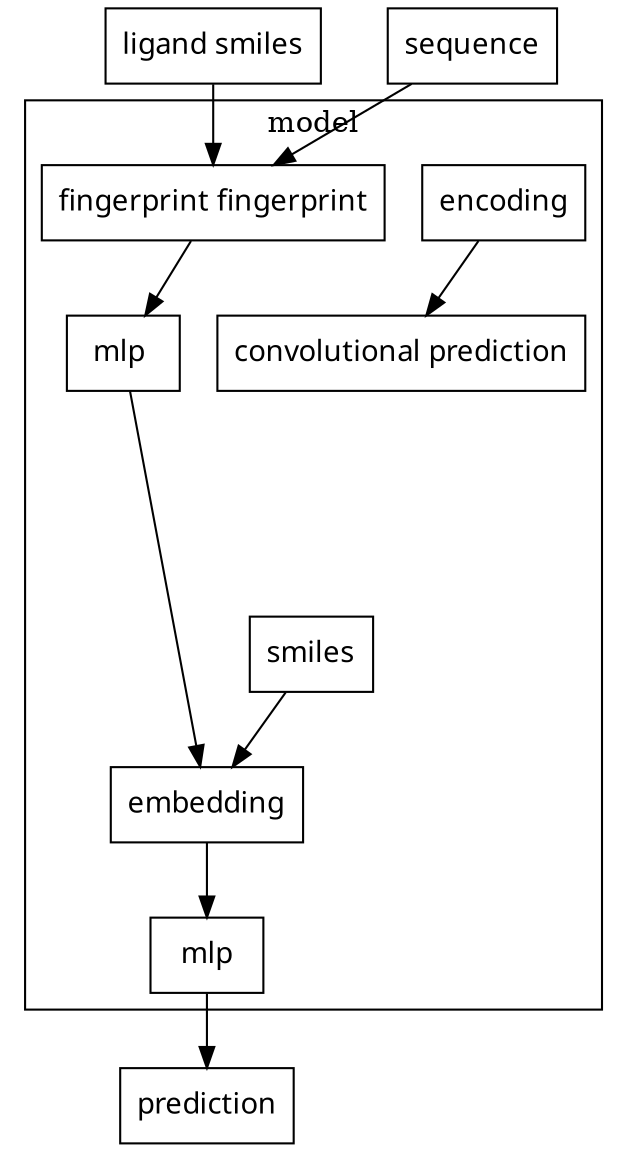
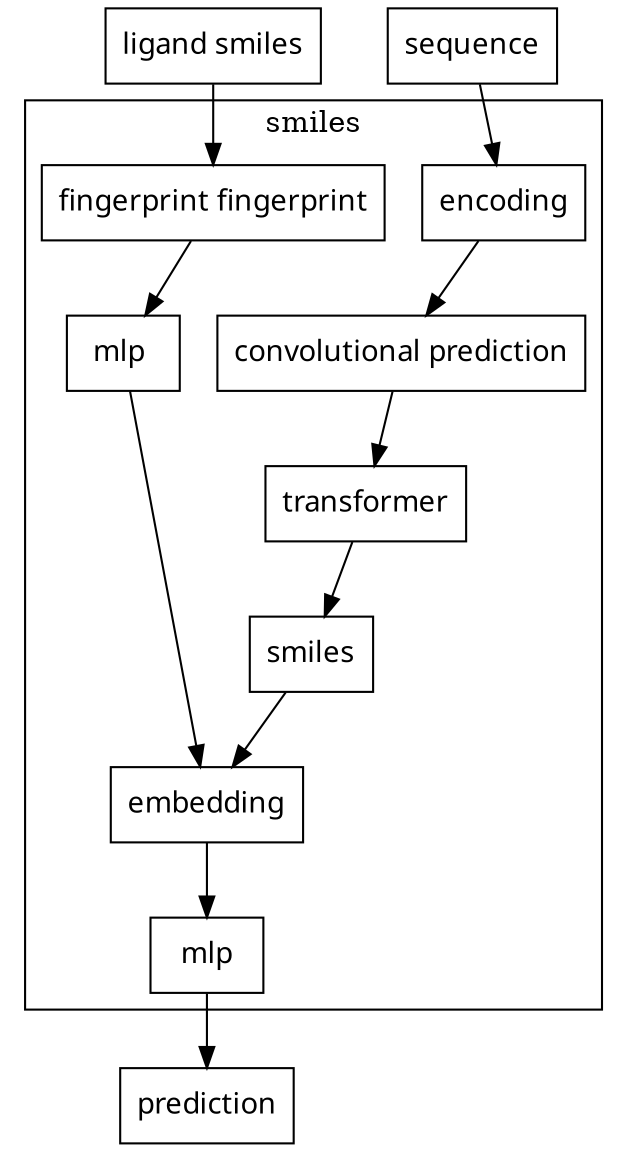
edge "sequence" -> "fingerprint fingerprint": now "sequence" -> "encoding"
cluster "model": label "model" -> "smiles"
node "transformer": added
